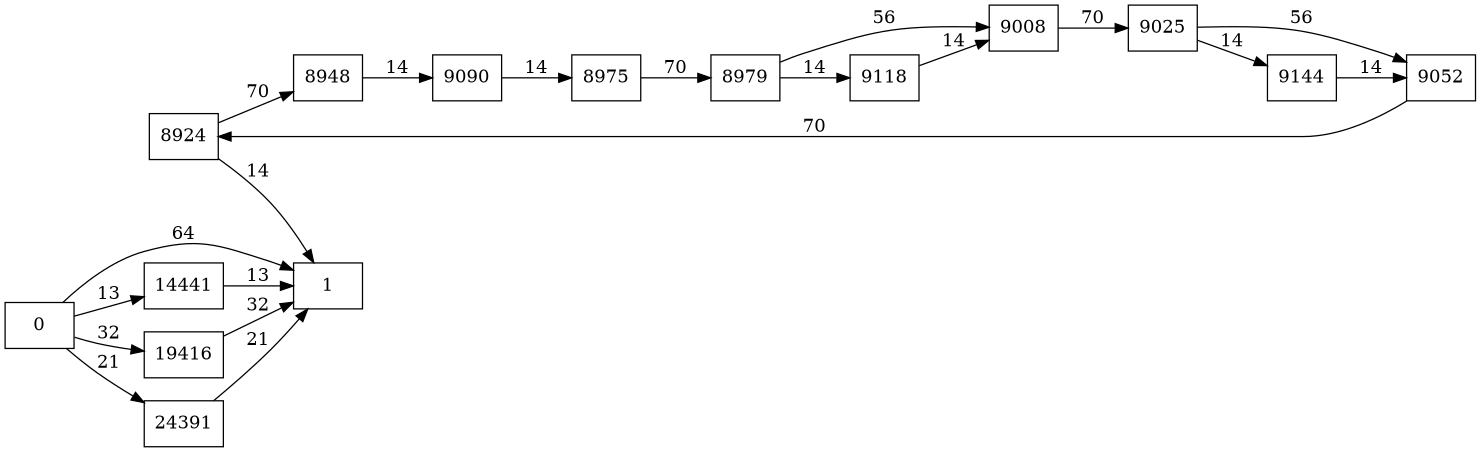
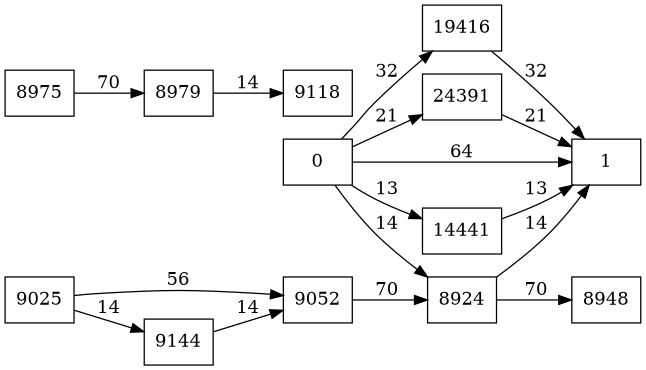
node "9008": removed
node "9090": removed
edge "0" -> "8924": added, label "14"
